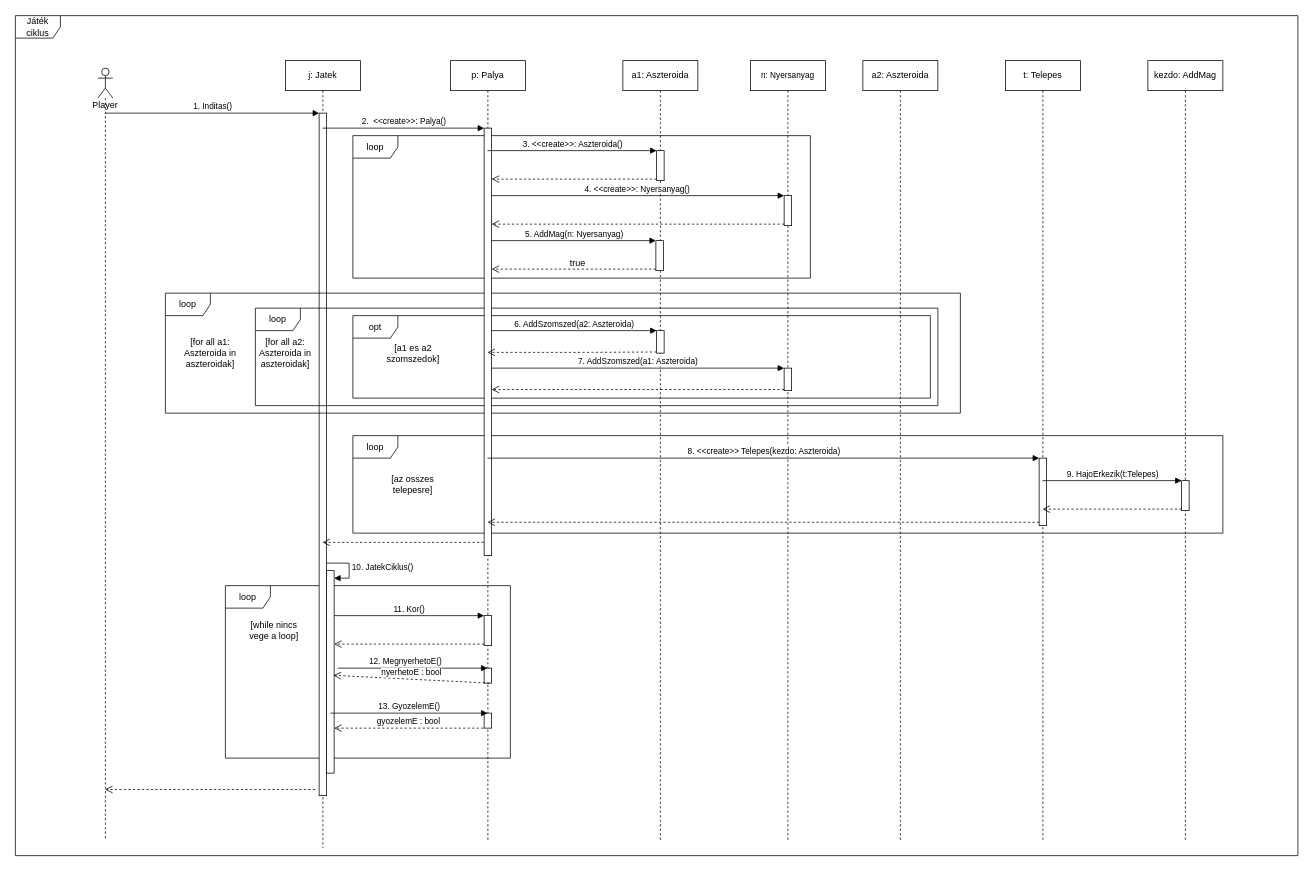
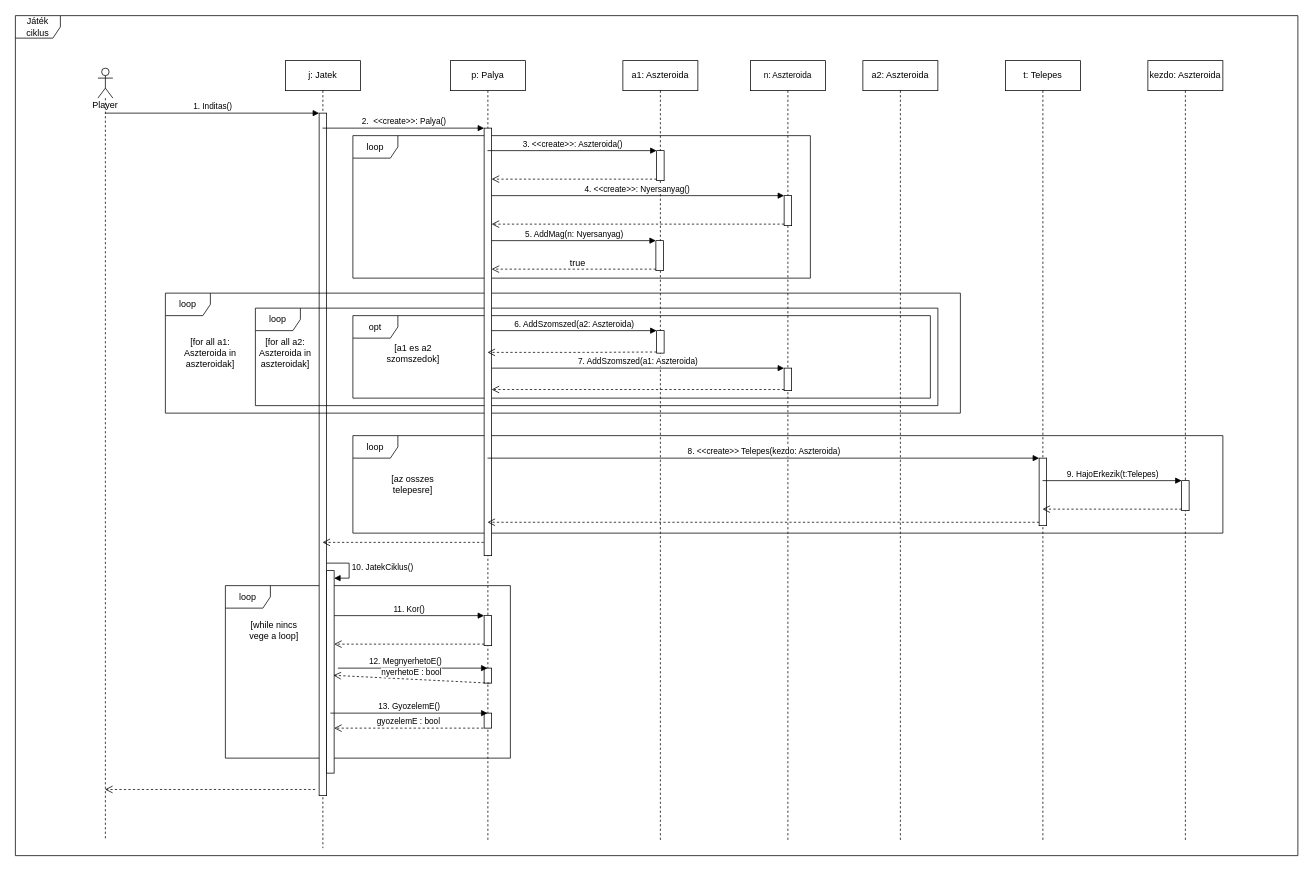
node "n: Nyersanyag": label "n: Nyersanyag" -> "n: Aszteroida"
node "kezdo: AddMag": label "kezdo: AddMag" -> "kezdo: Aszteroida"
